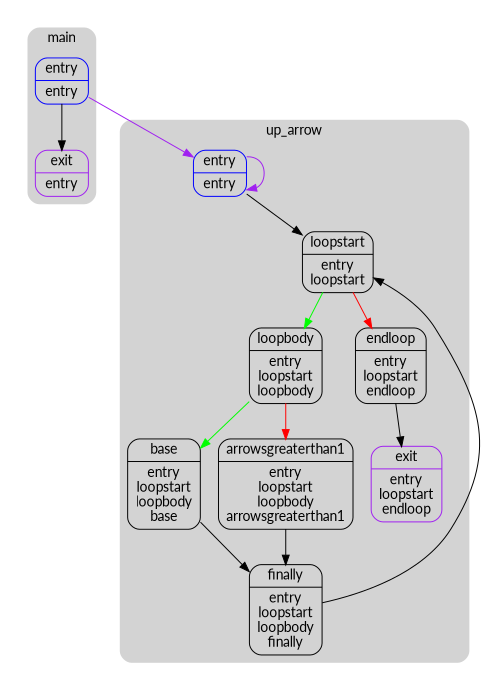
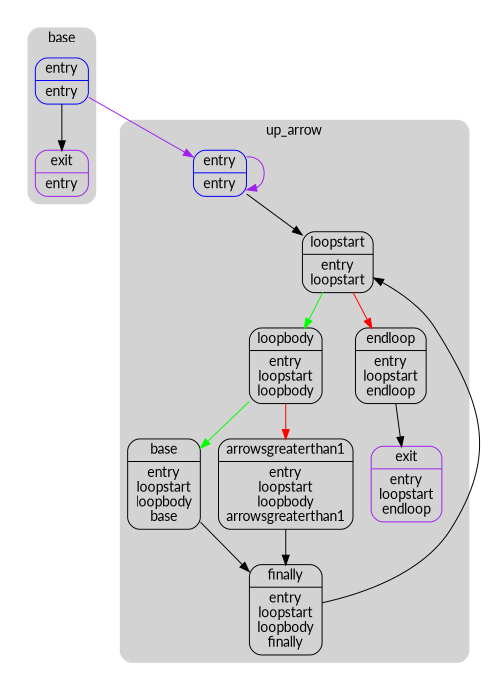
cluster "main": label "main" -> "base"
